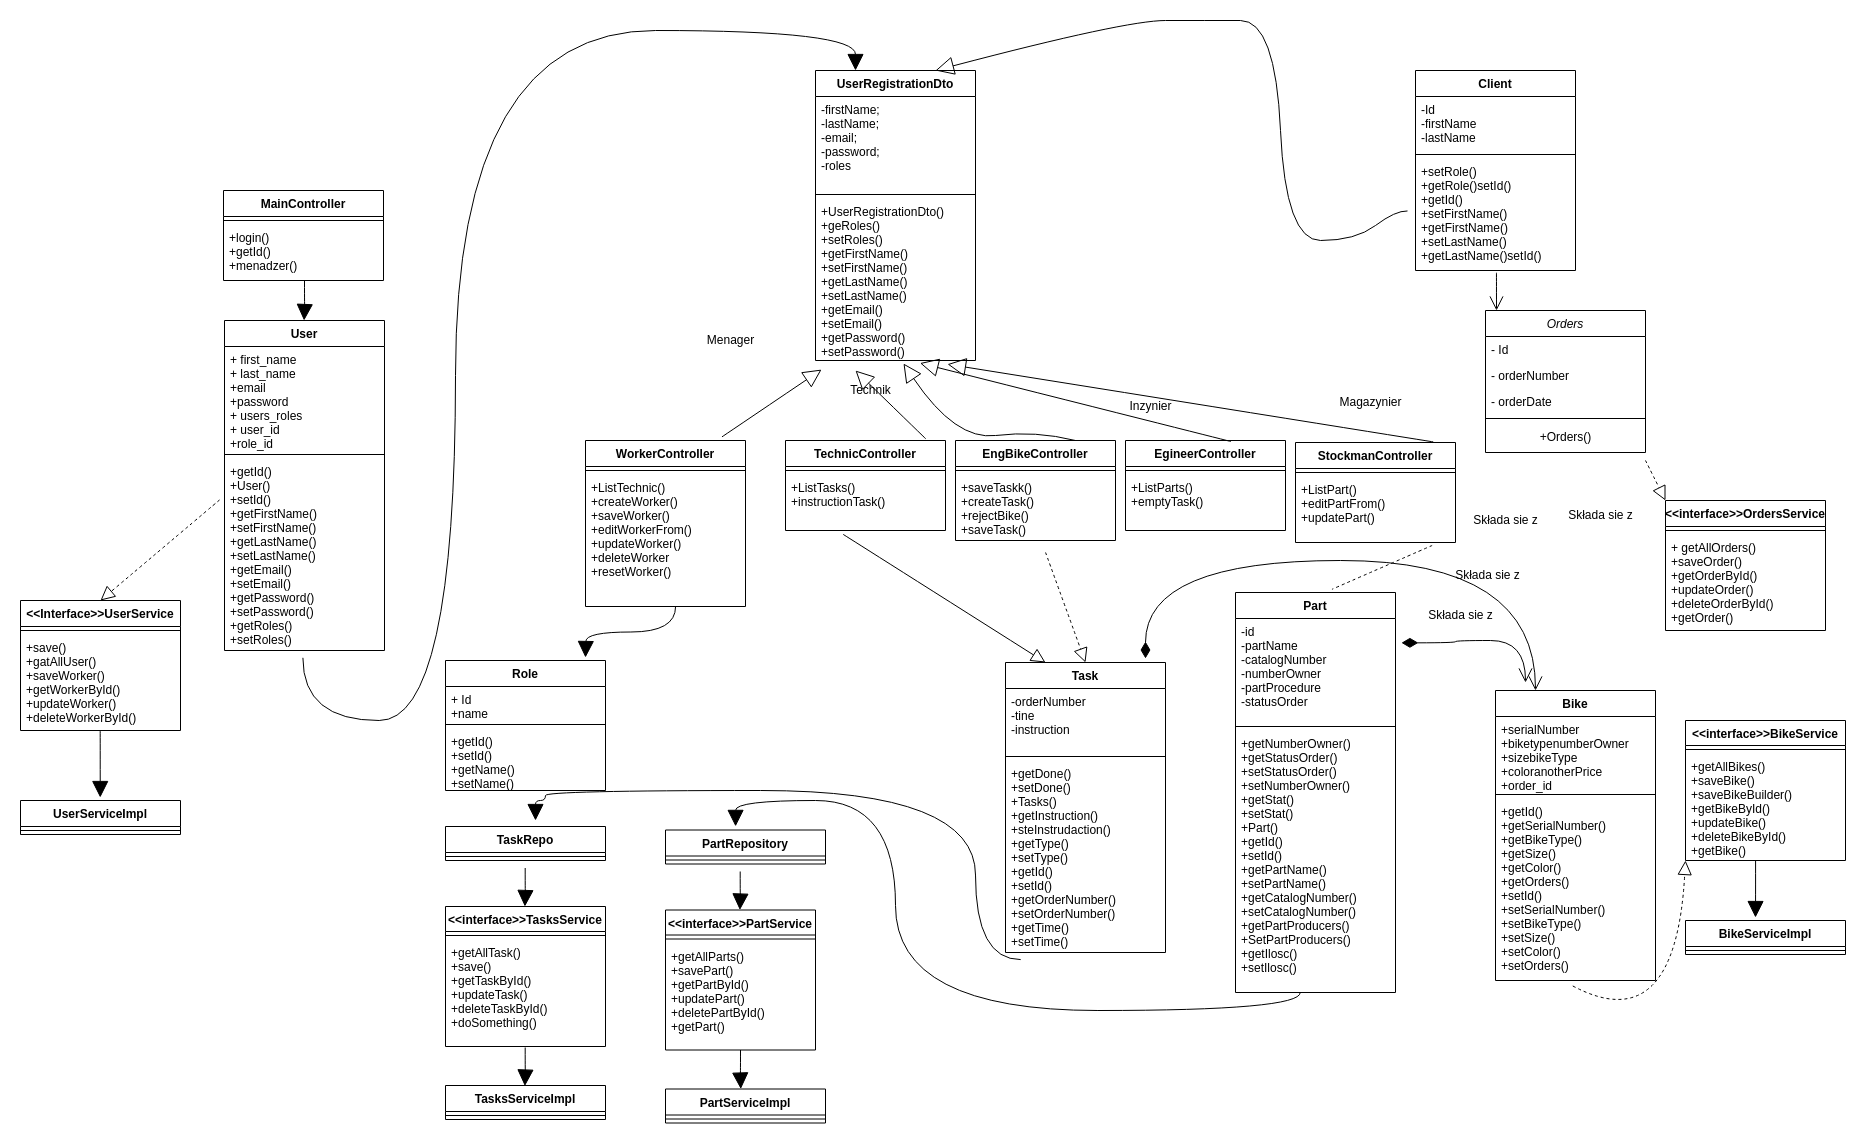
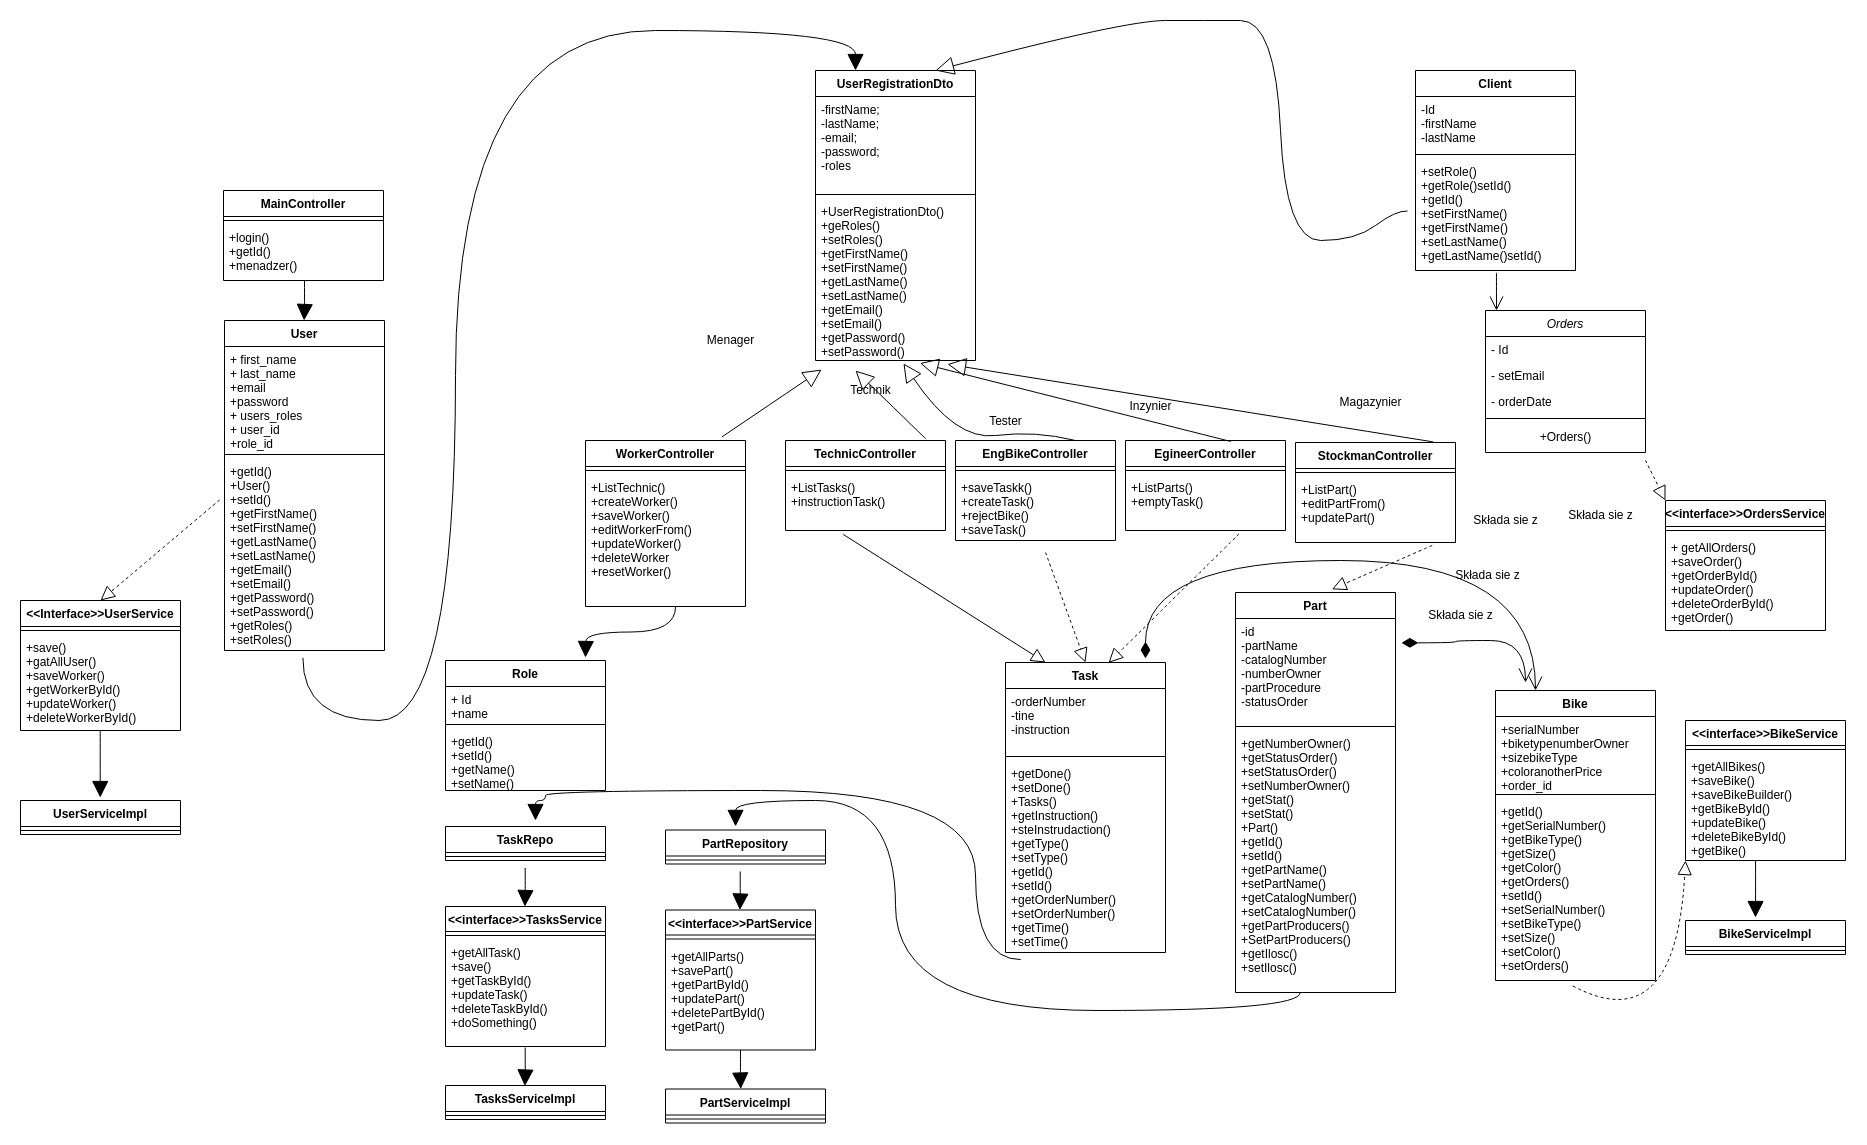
node "- orderNumber": label "- orderNumber" -> "- setEmail"
node "Tester": added
edge "+ListParts() +emptyTask()" -> "Task": added
edge "+ListPart() +editPartFrom() +updatePart()" -- "Part": arrowhead none -> block
